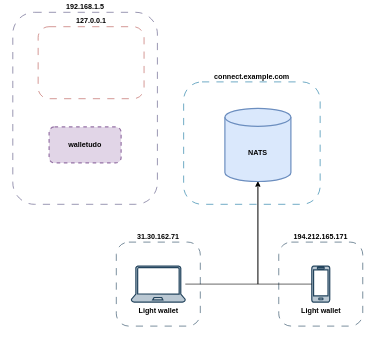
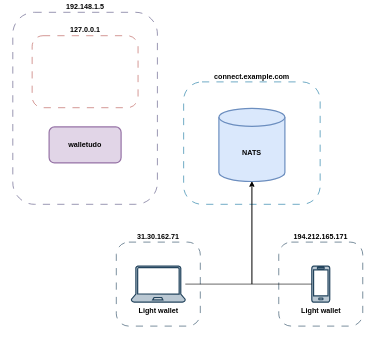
node "192.168.1.5": label "192.168.1.5" -> "192.148.1.5"
node "127.0.0.1": moved (91, 63) -> (85, 72)
node "walletudo": style dashed -> solid
node "NATS": moved (258, 145) -> (252, 145)
